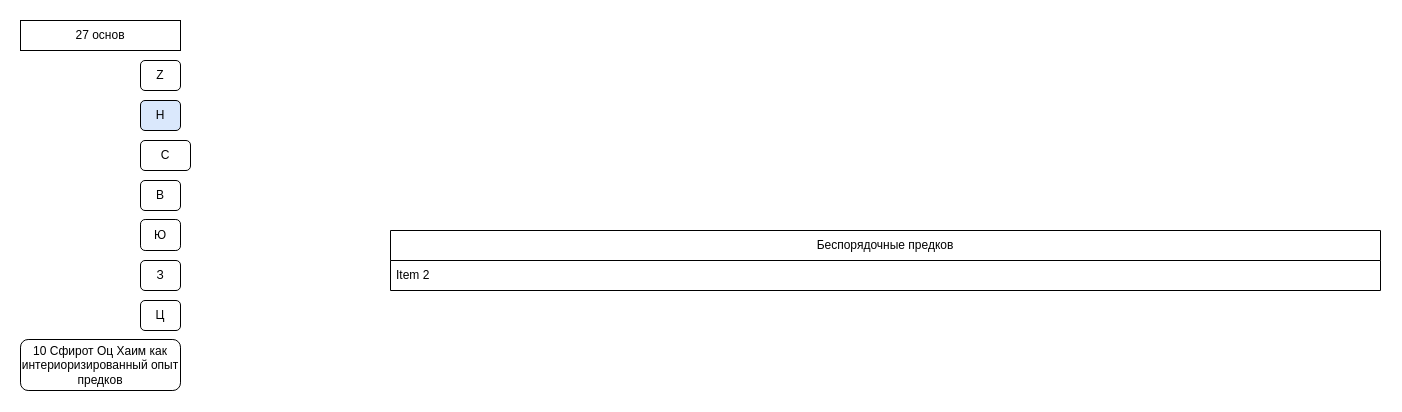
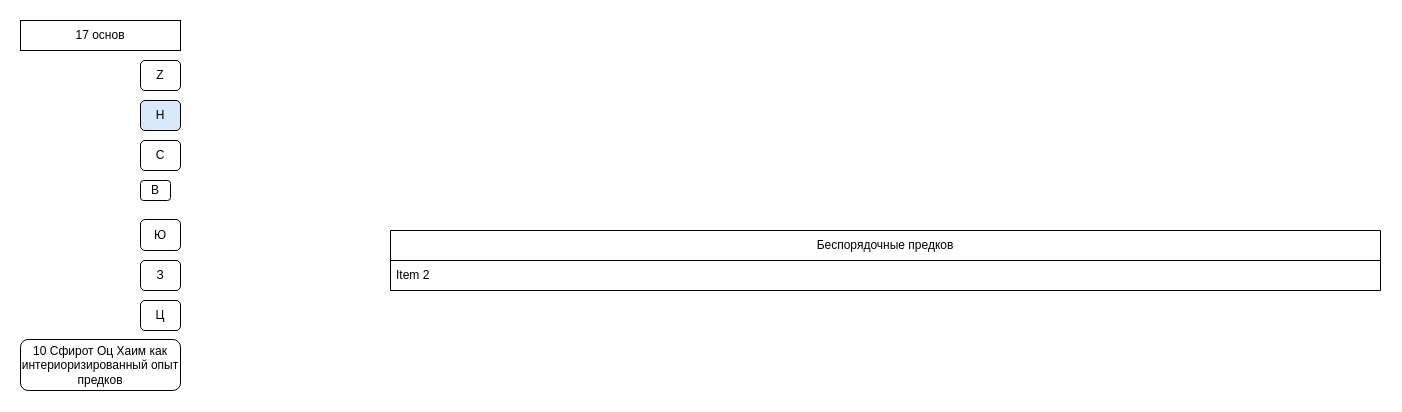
node "27 основ": label "27 основ" -> "17 основ"
node "С": size 50x30 -> 40x30
node "В": size 40x30 -> 30x20
